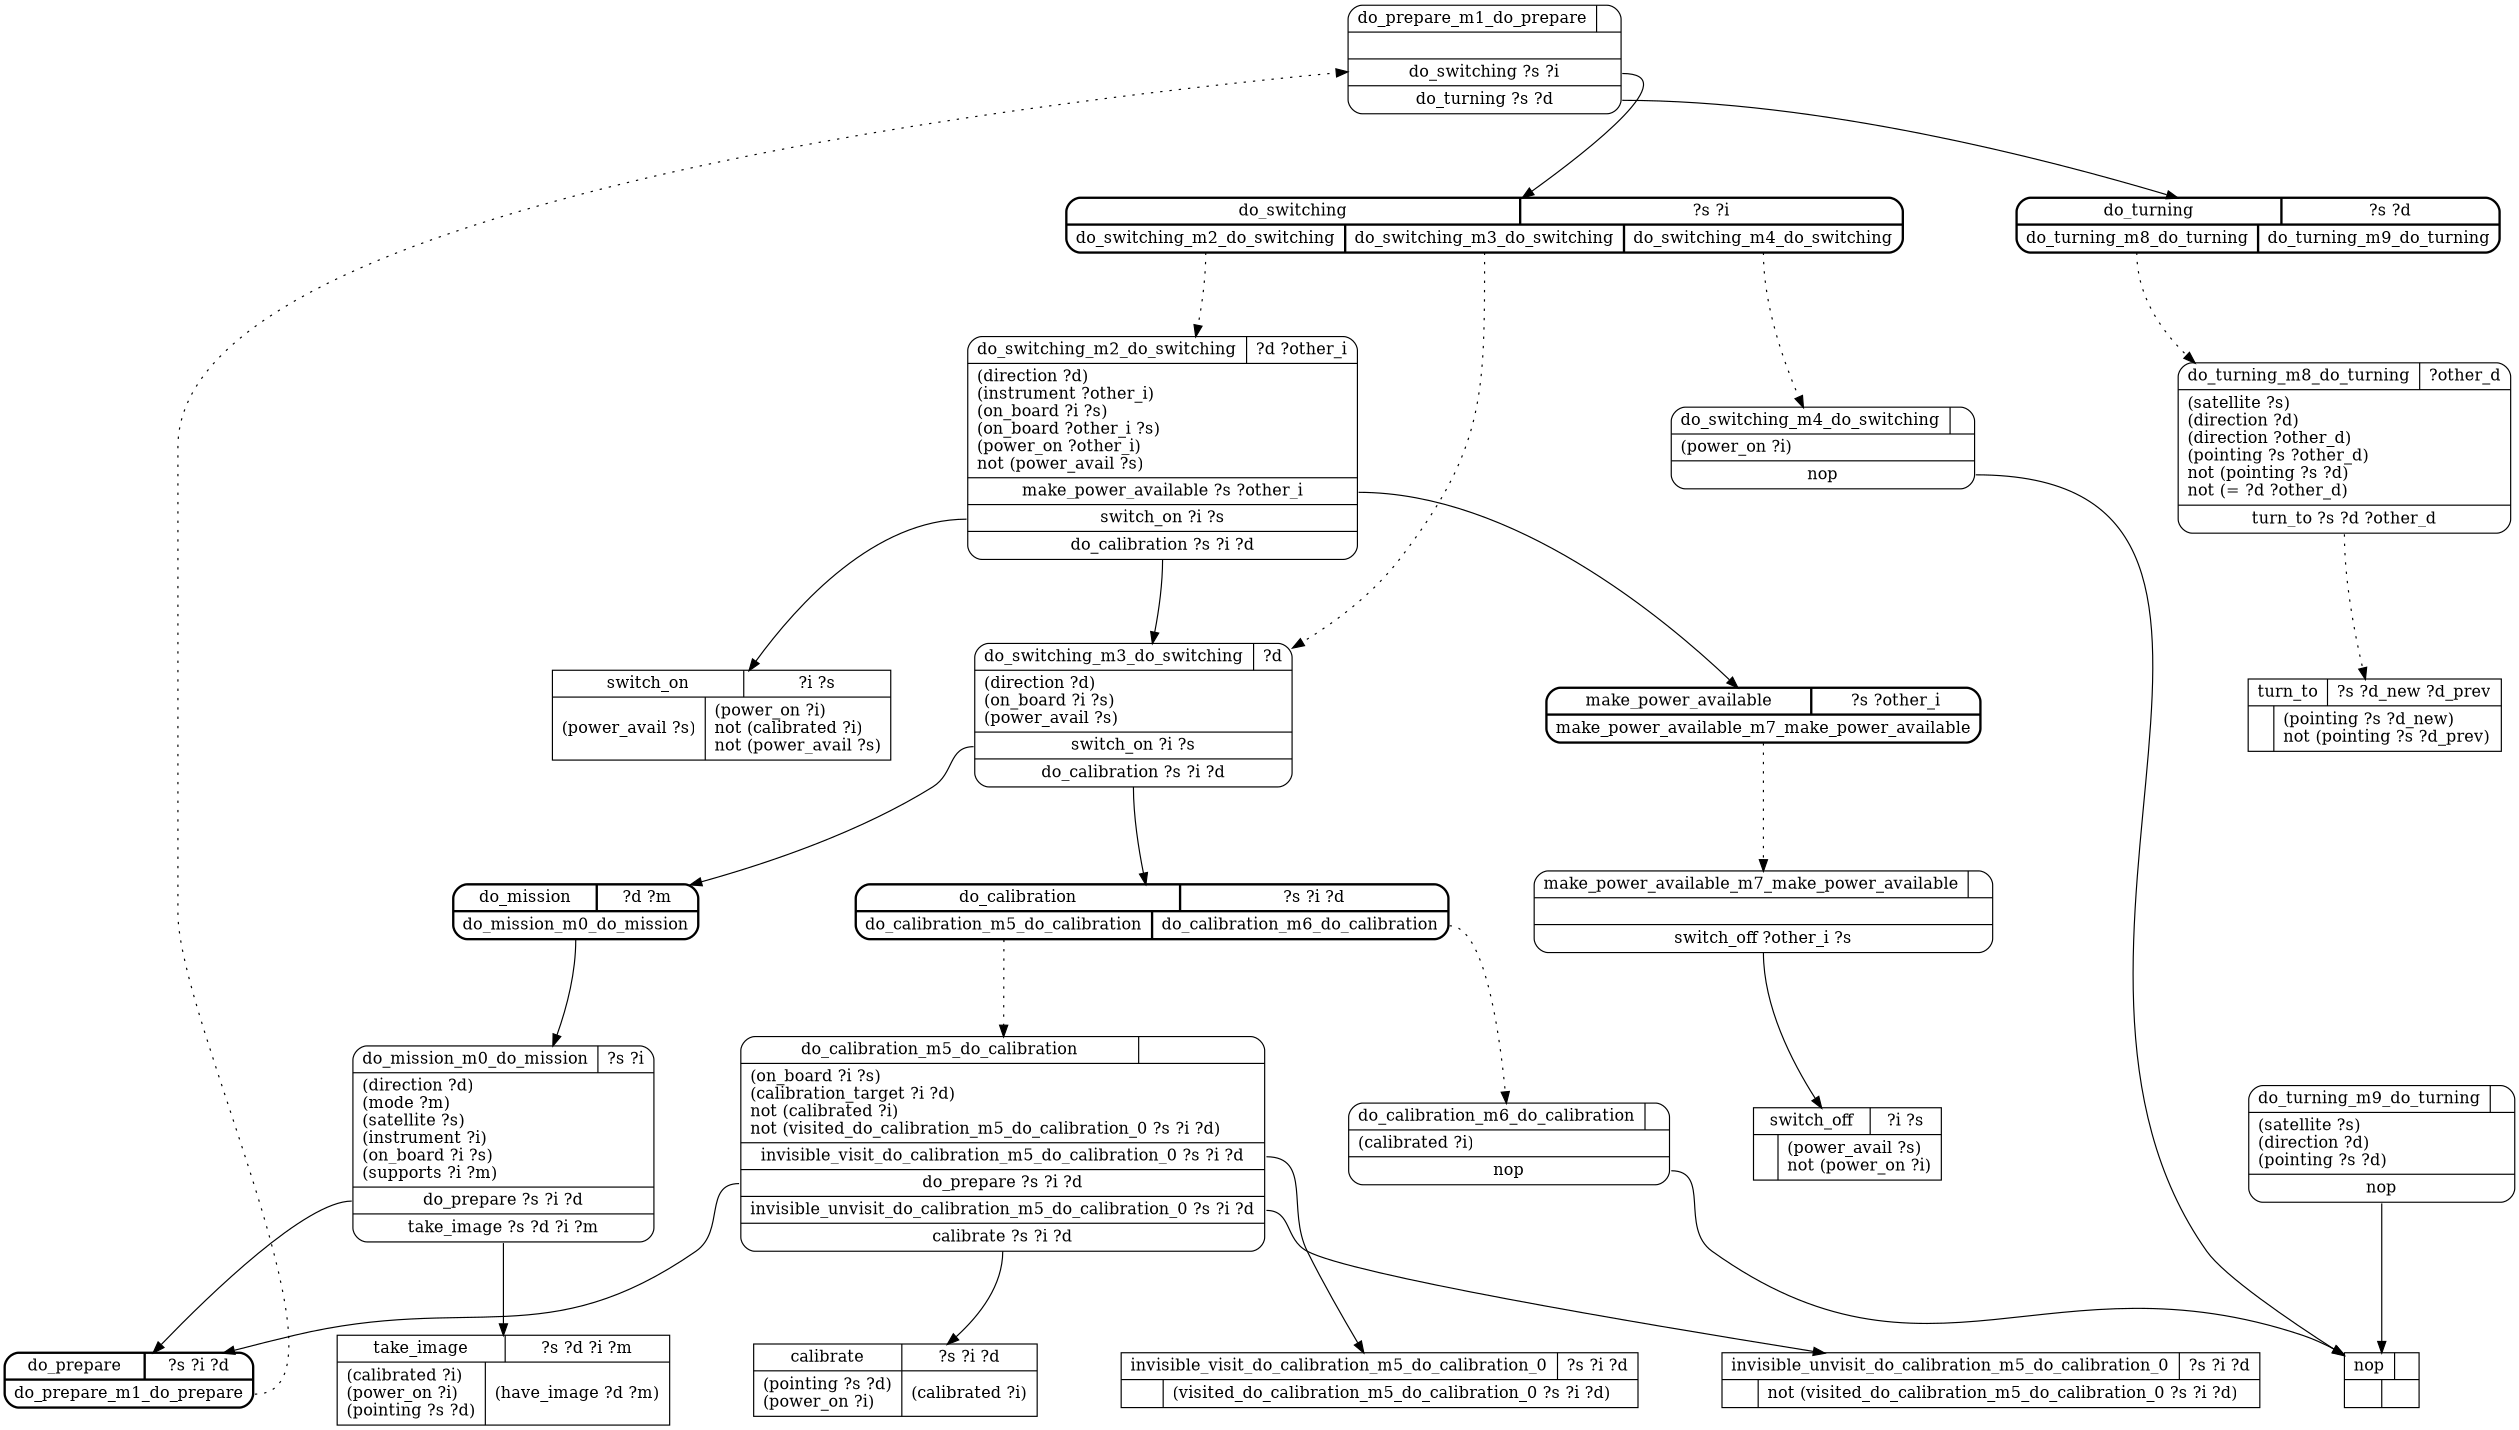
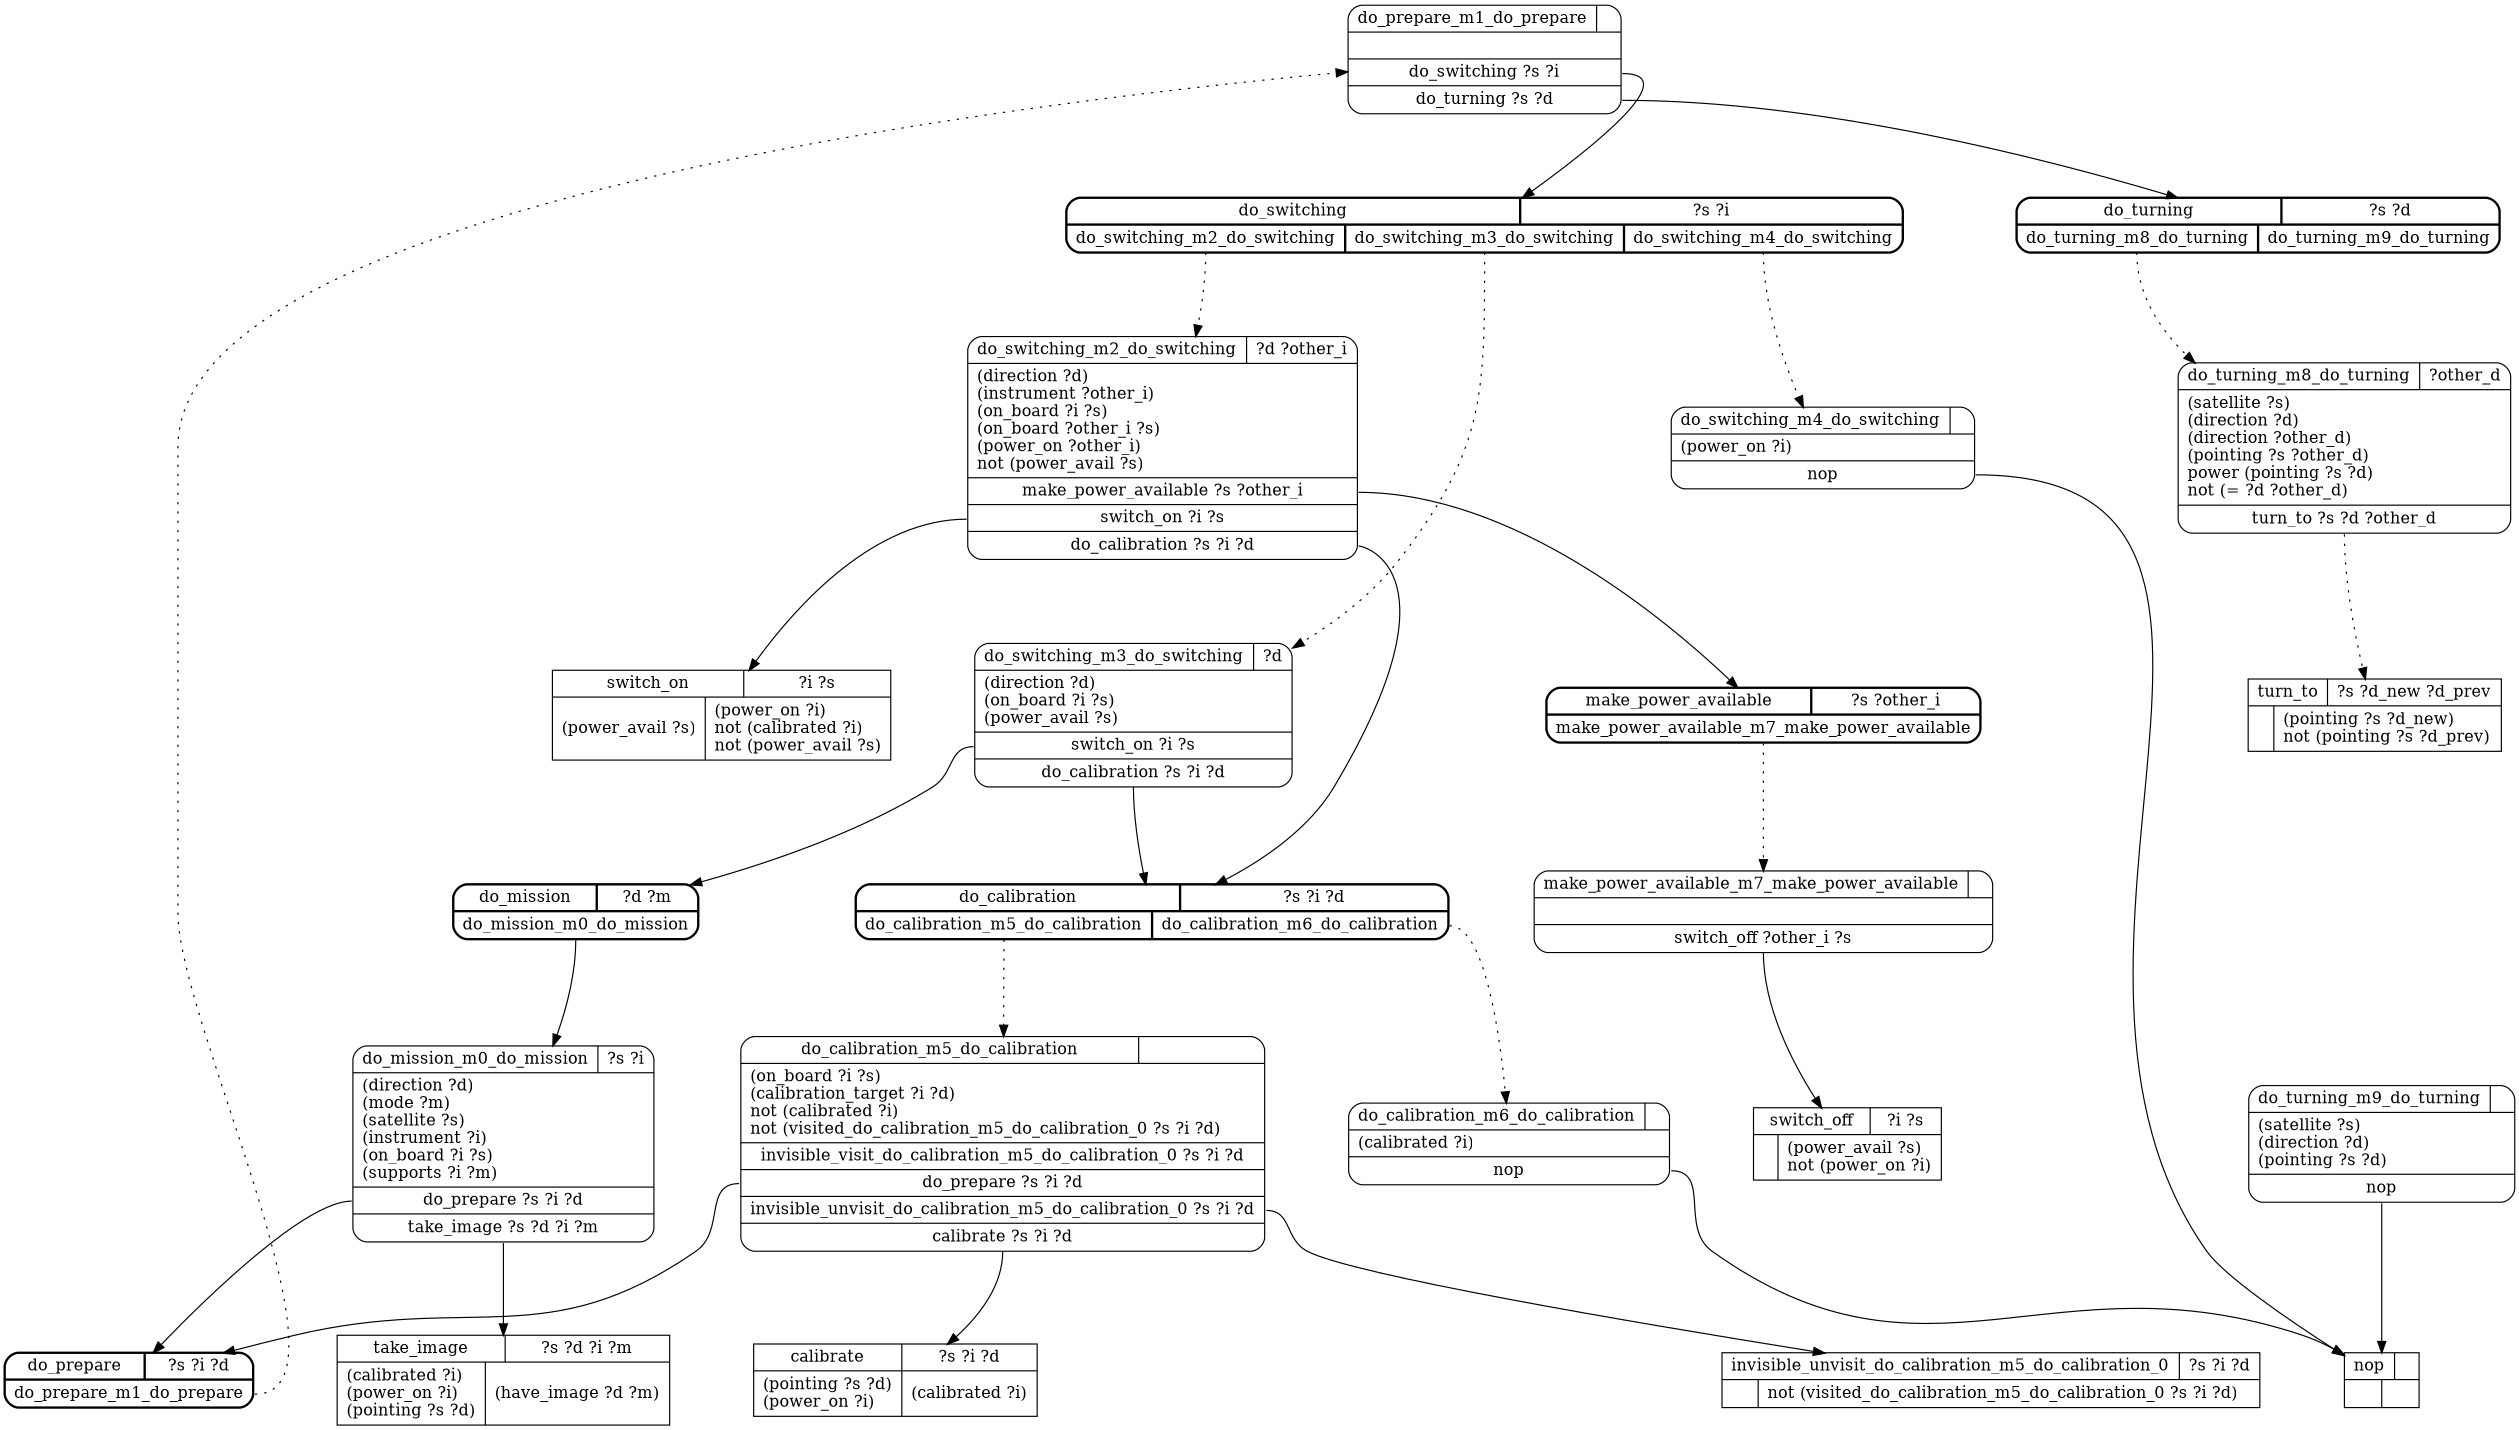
node "do_turning_m8_do_turning": text "not (pointing ?s ?d)" -> "power (pointing ?s ?d)"
edge "do_switching_m2_do_switching" -> "do_switching_m3_do_switching": now "do_switching_m2_do_switching" -> "do_calibration"
node "invisible_visit_do_calibration_m5_do_calibration_0": removed
